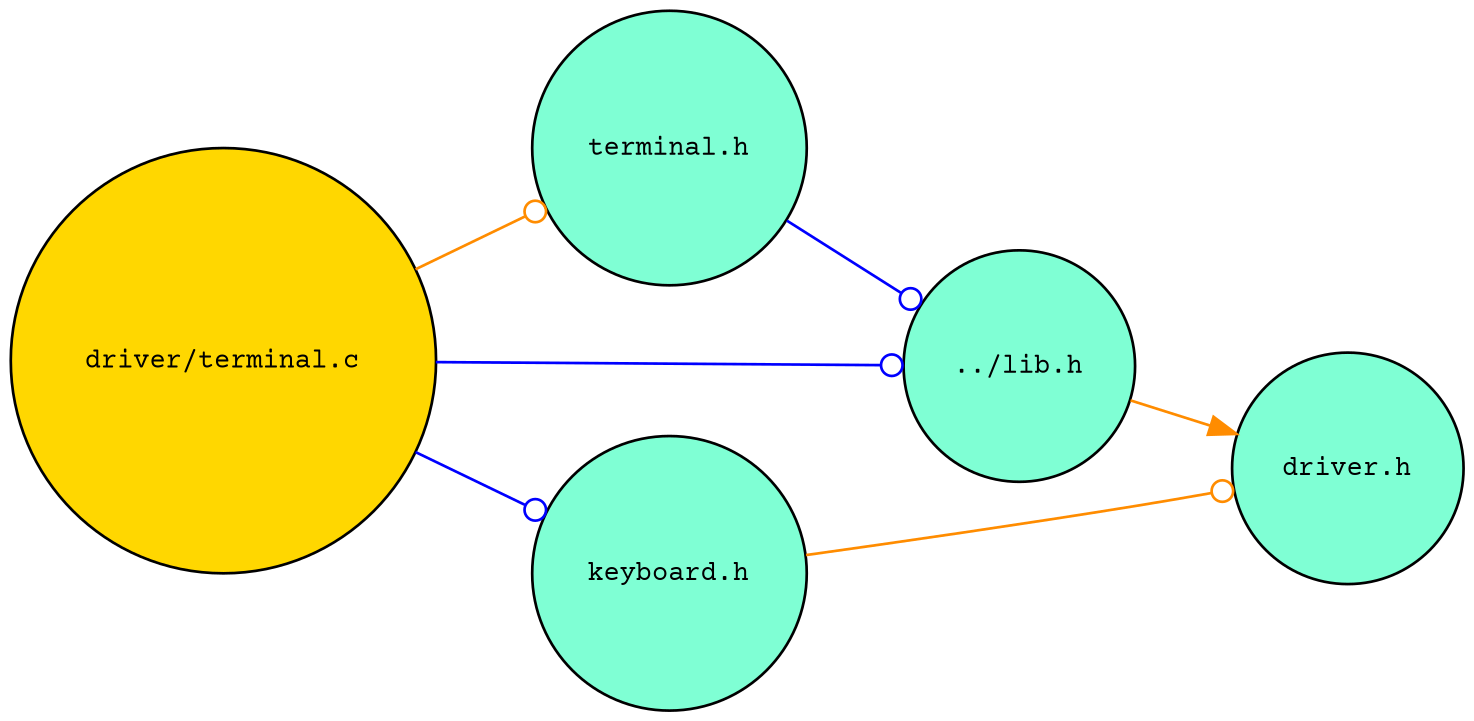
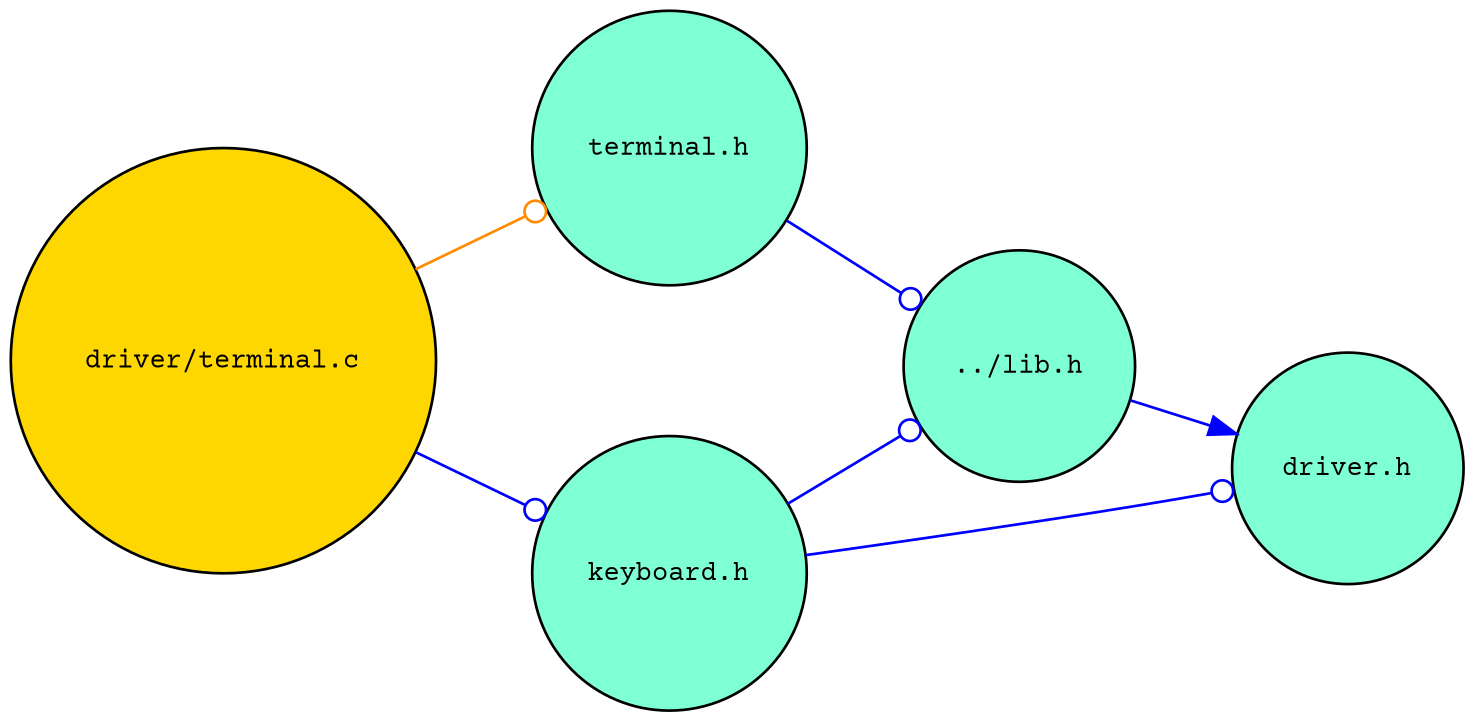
edge "driver/terminal.c" -> "../lib.h": now "keyboard.h" -> "../lib.h"
edge "../lib.h" -> "driver.h": color darkorange -> blue
edge "keyboard.h" -> "driver.h": color darkorange -> blue
